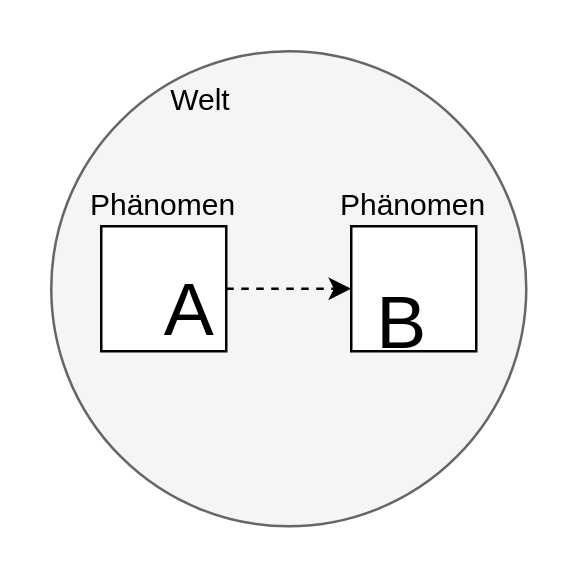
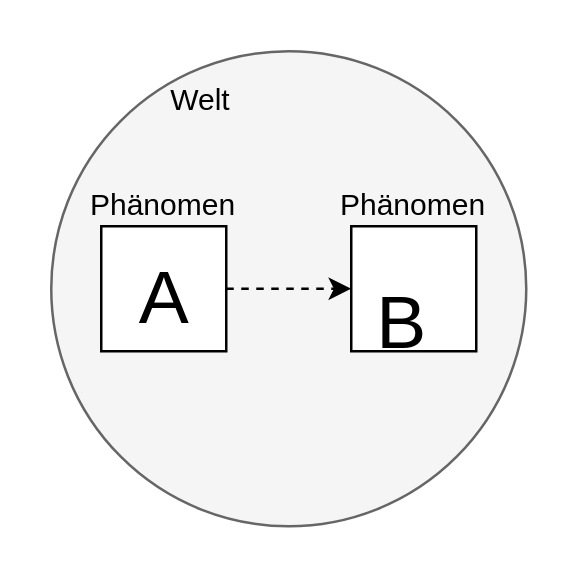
node "A": moved (189, 309) -> (164, 296)
